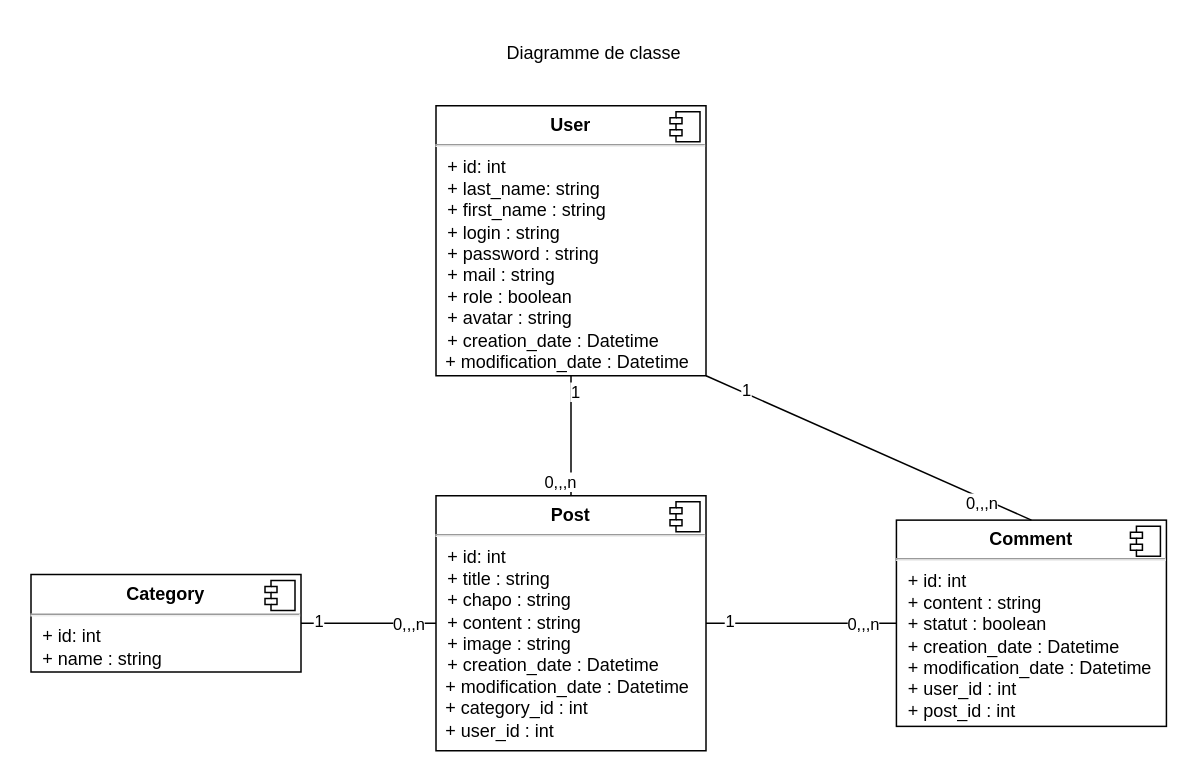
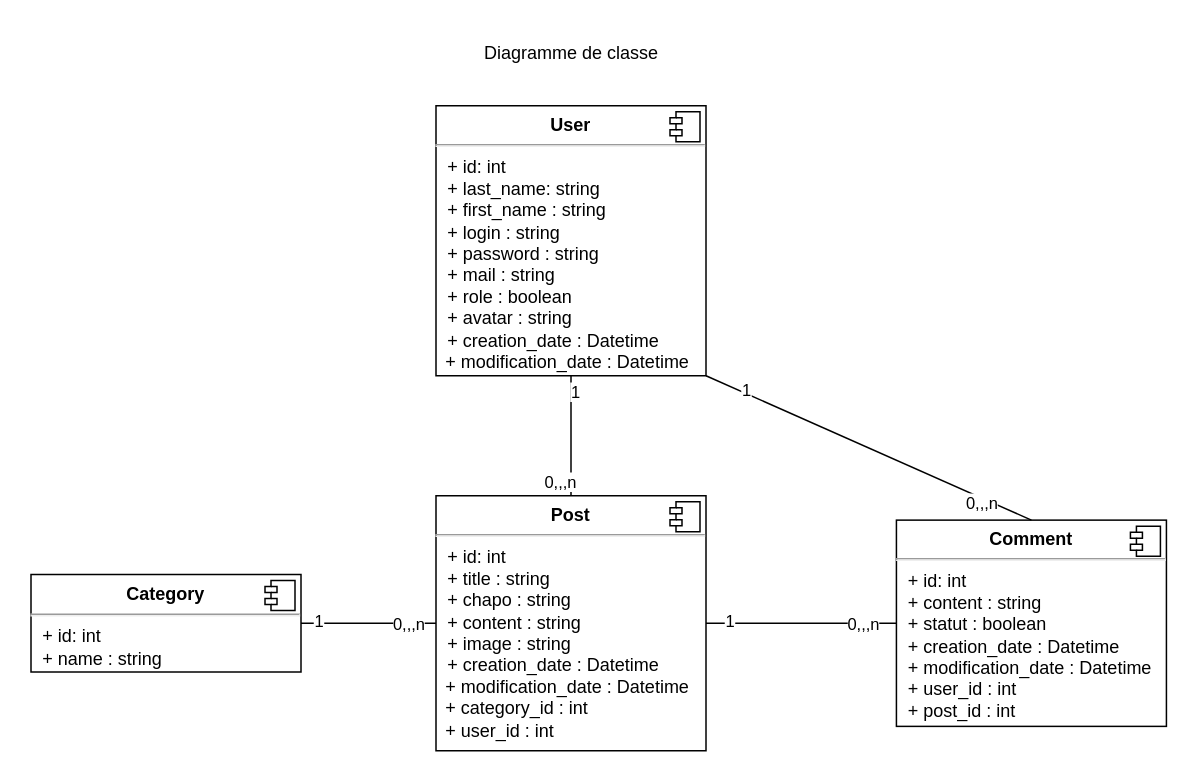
node "Diagramme de classe": moved (593, 53) -> (571, 53)
